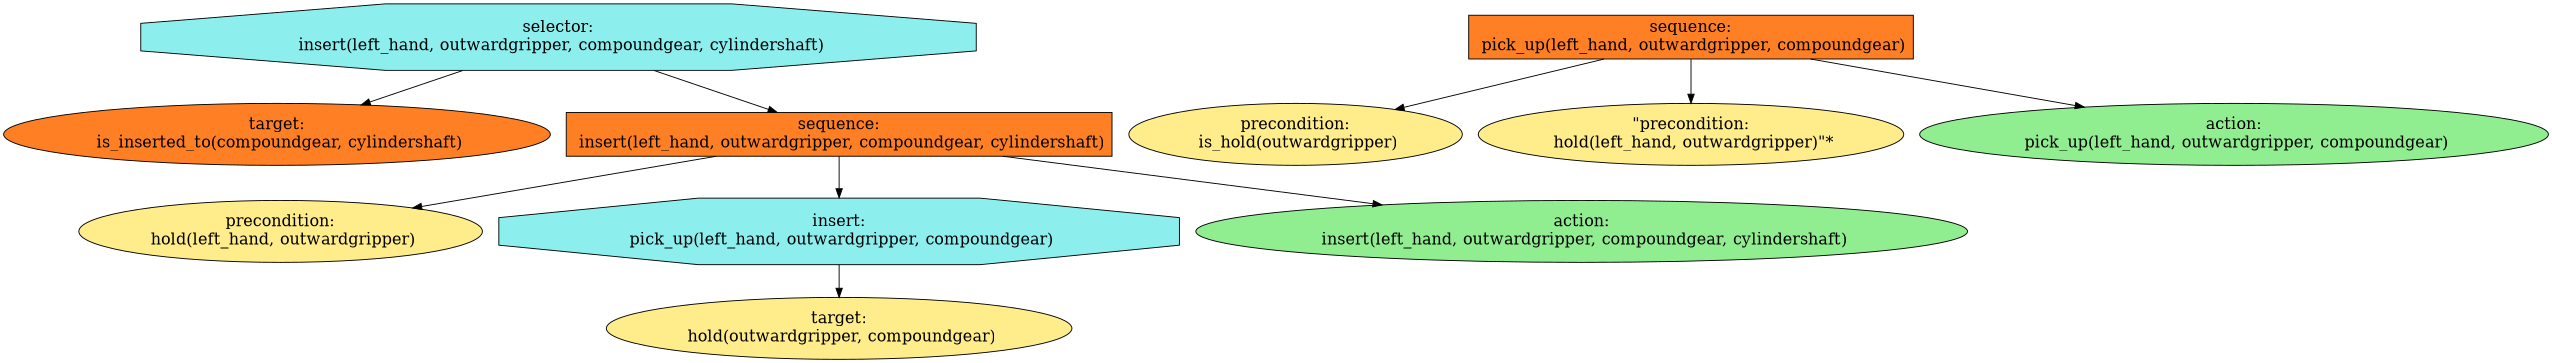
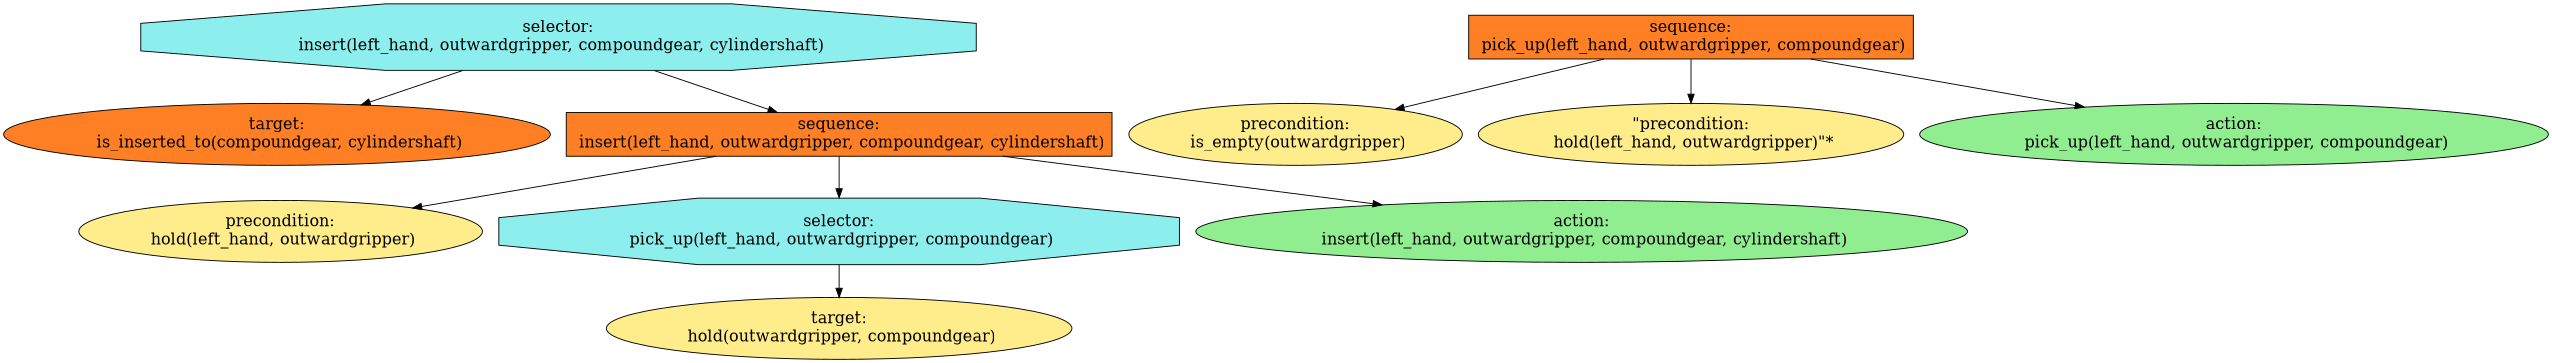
node "precondition: is_hold(outwardgripper)": label "precondition: is_hold(outwardgripper)" -> "precondition: is_empty(outwardgripper)"
node "insert: pick_up(left_hand, outwardgripper, compoundgear)": label "insert: pick_up(left_hand, outwardgripper, compoundgear)" -> "selector: pick_up(left_hand, outwardgripper, compoundgear)"
